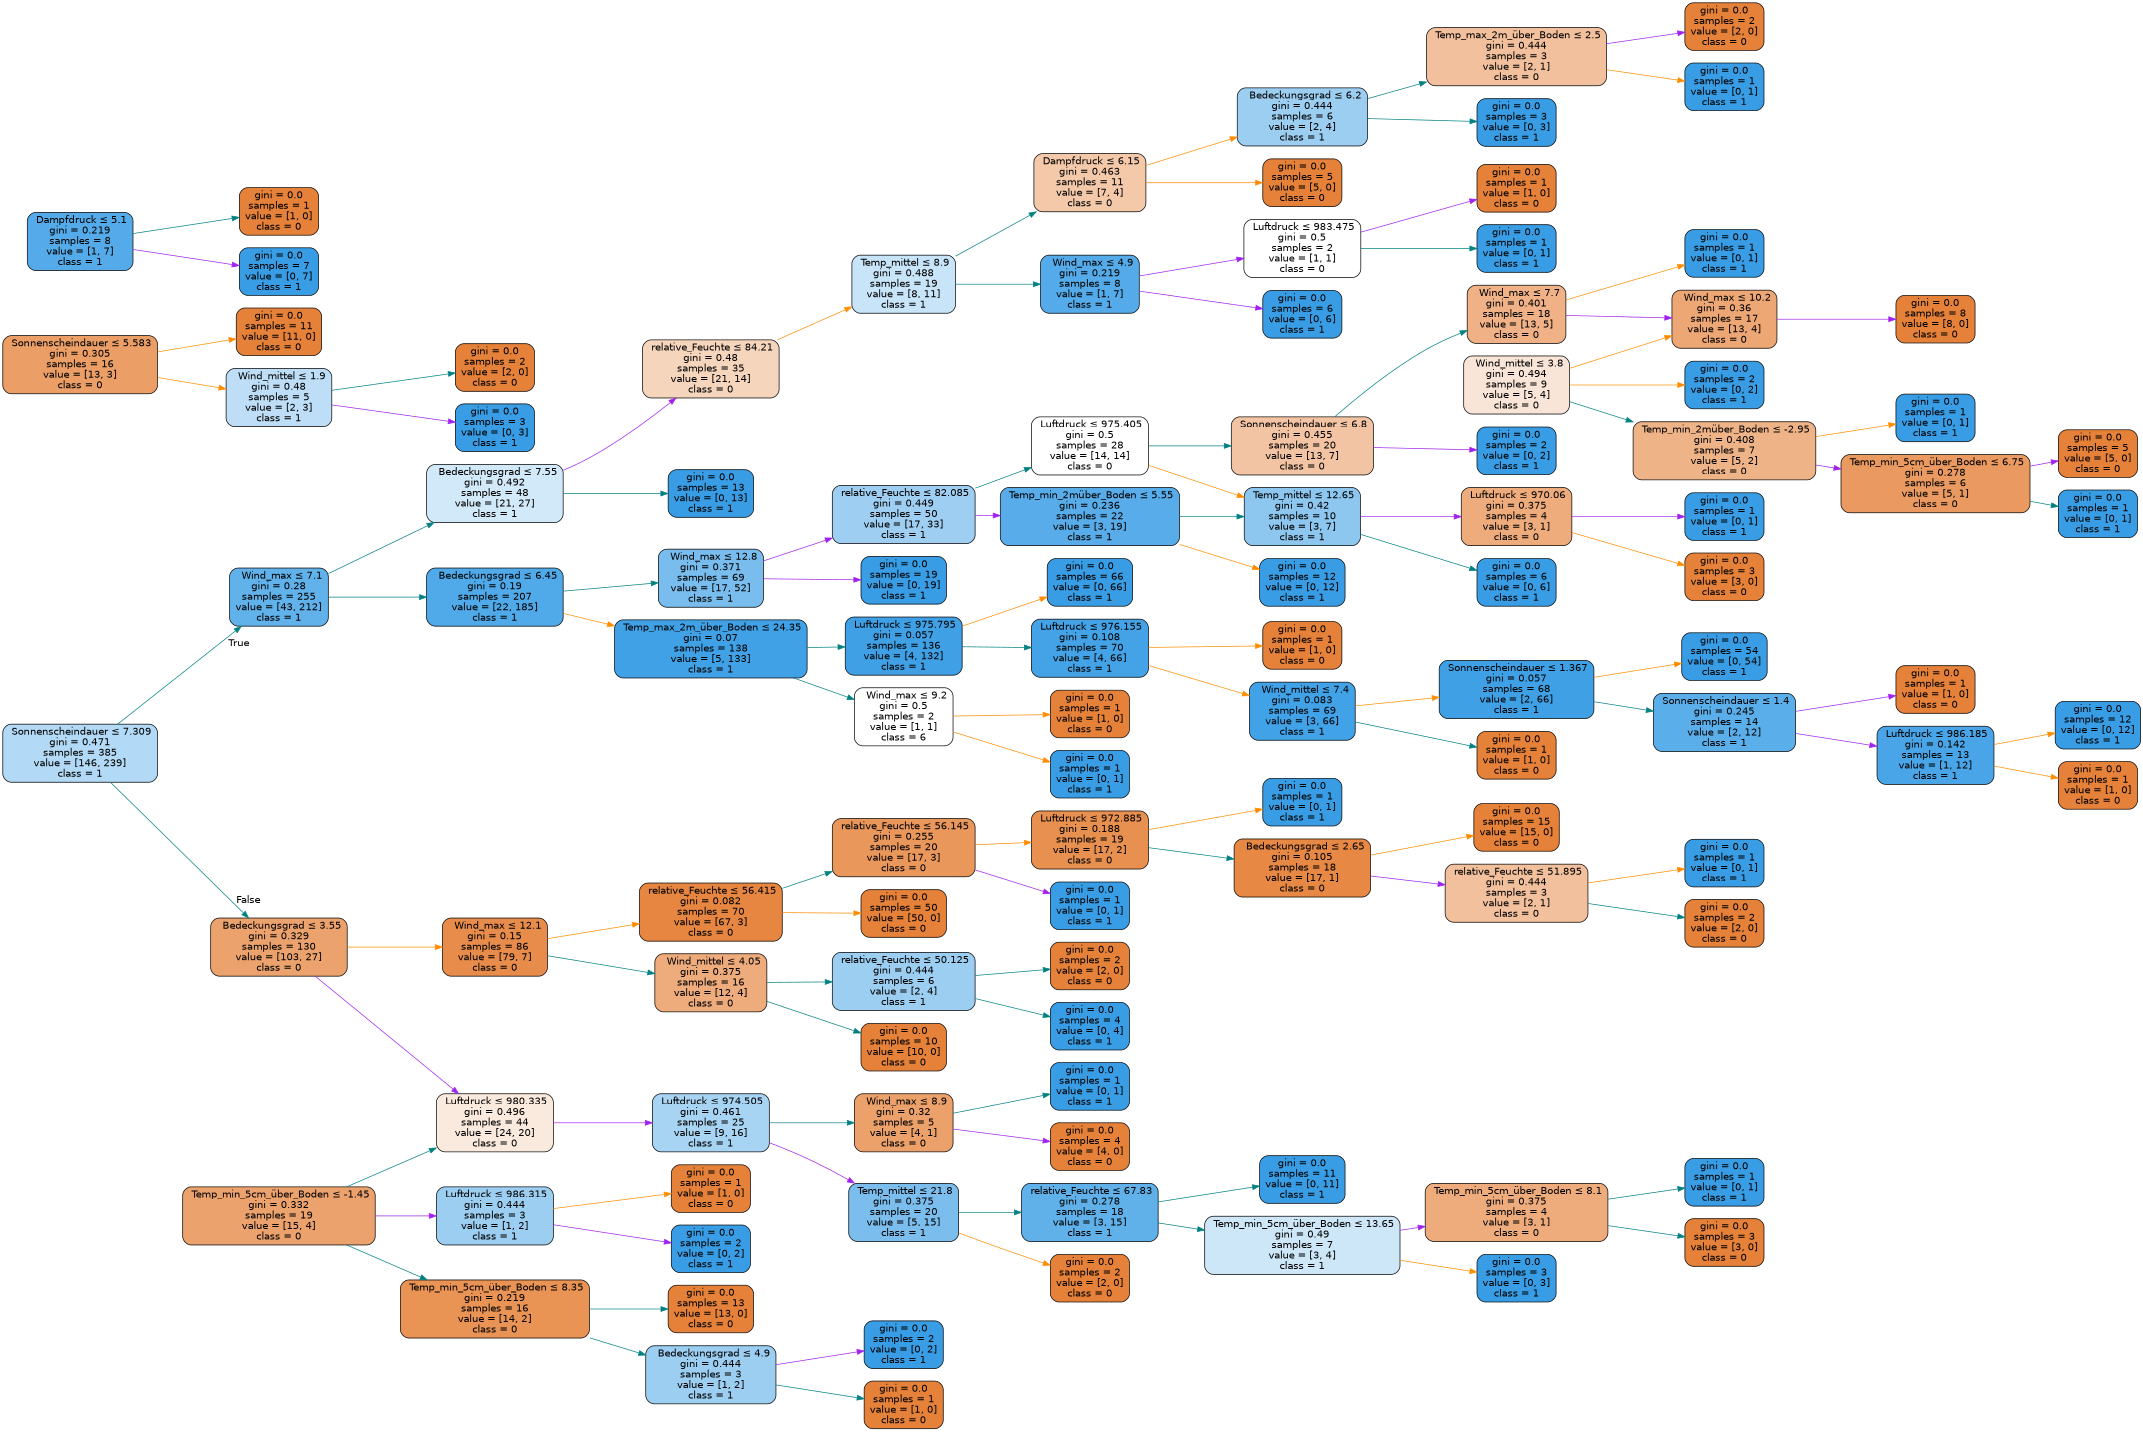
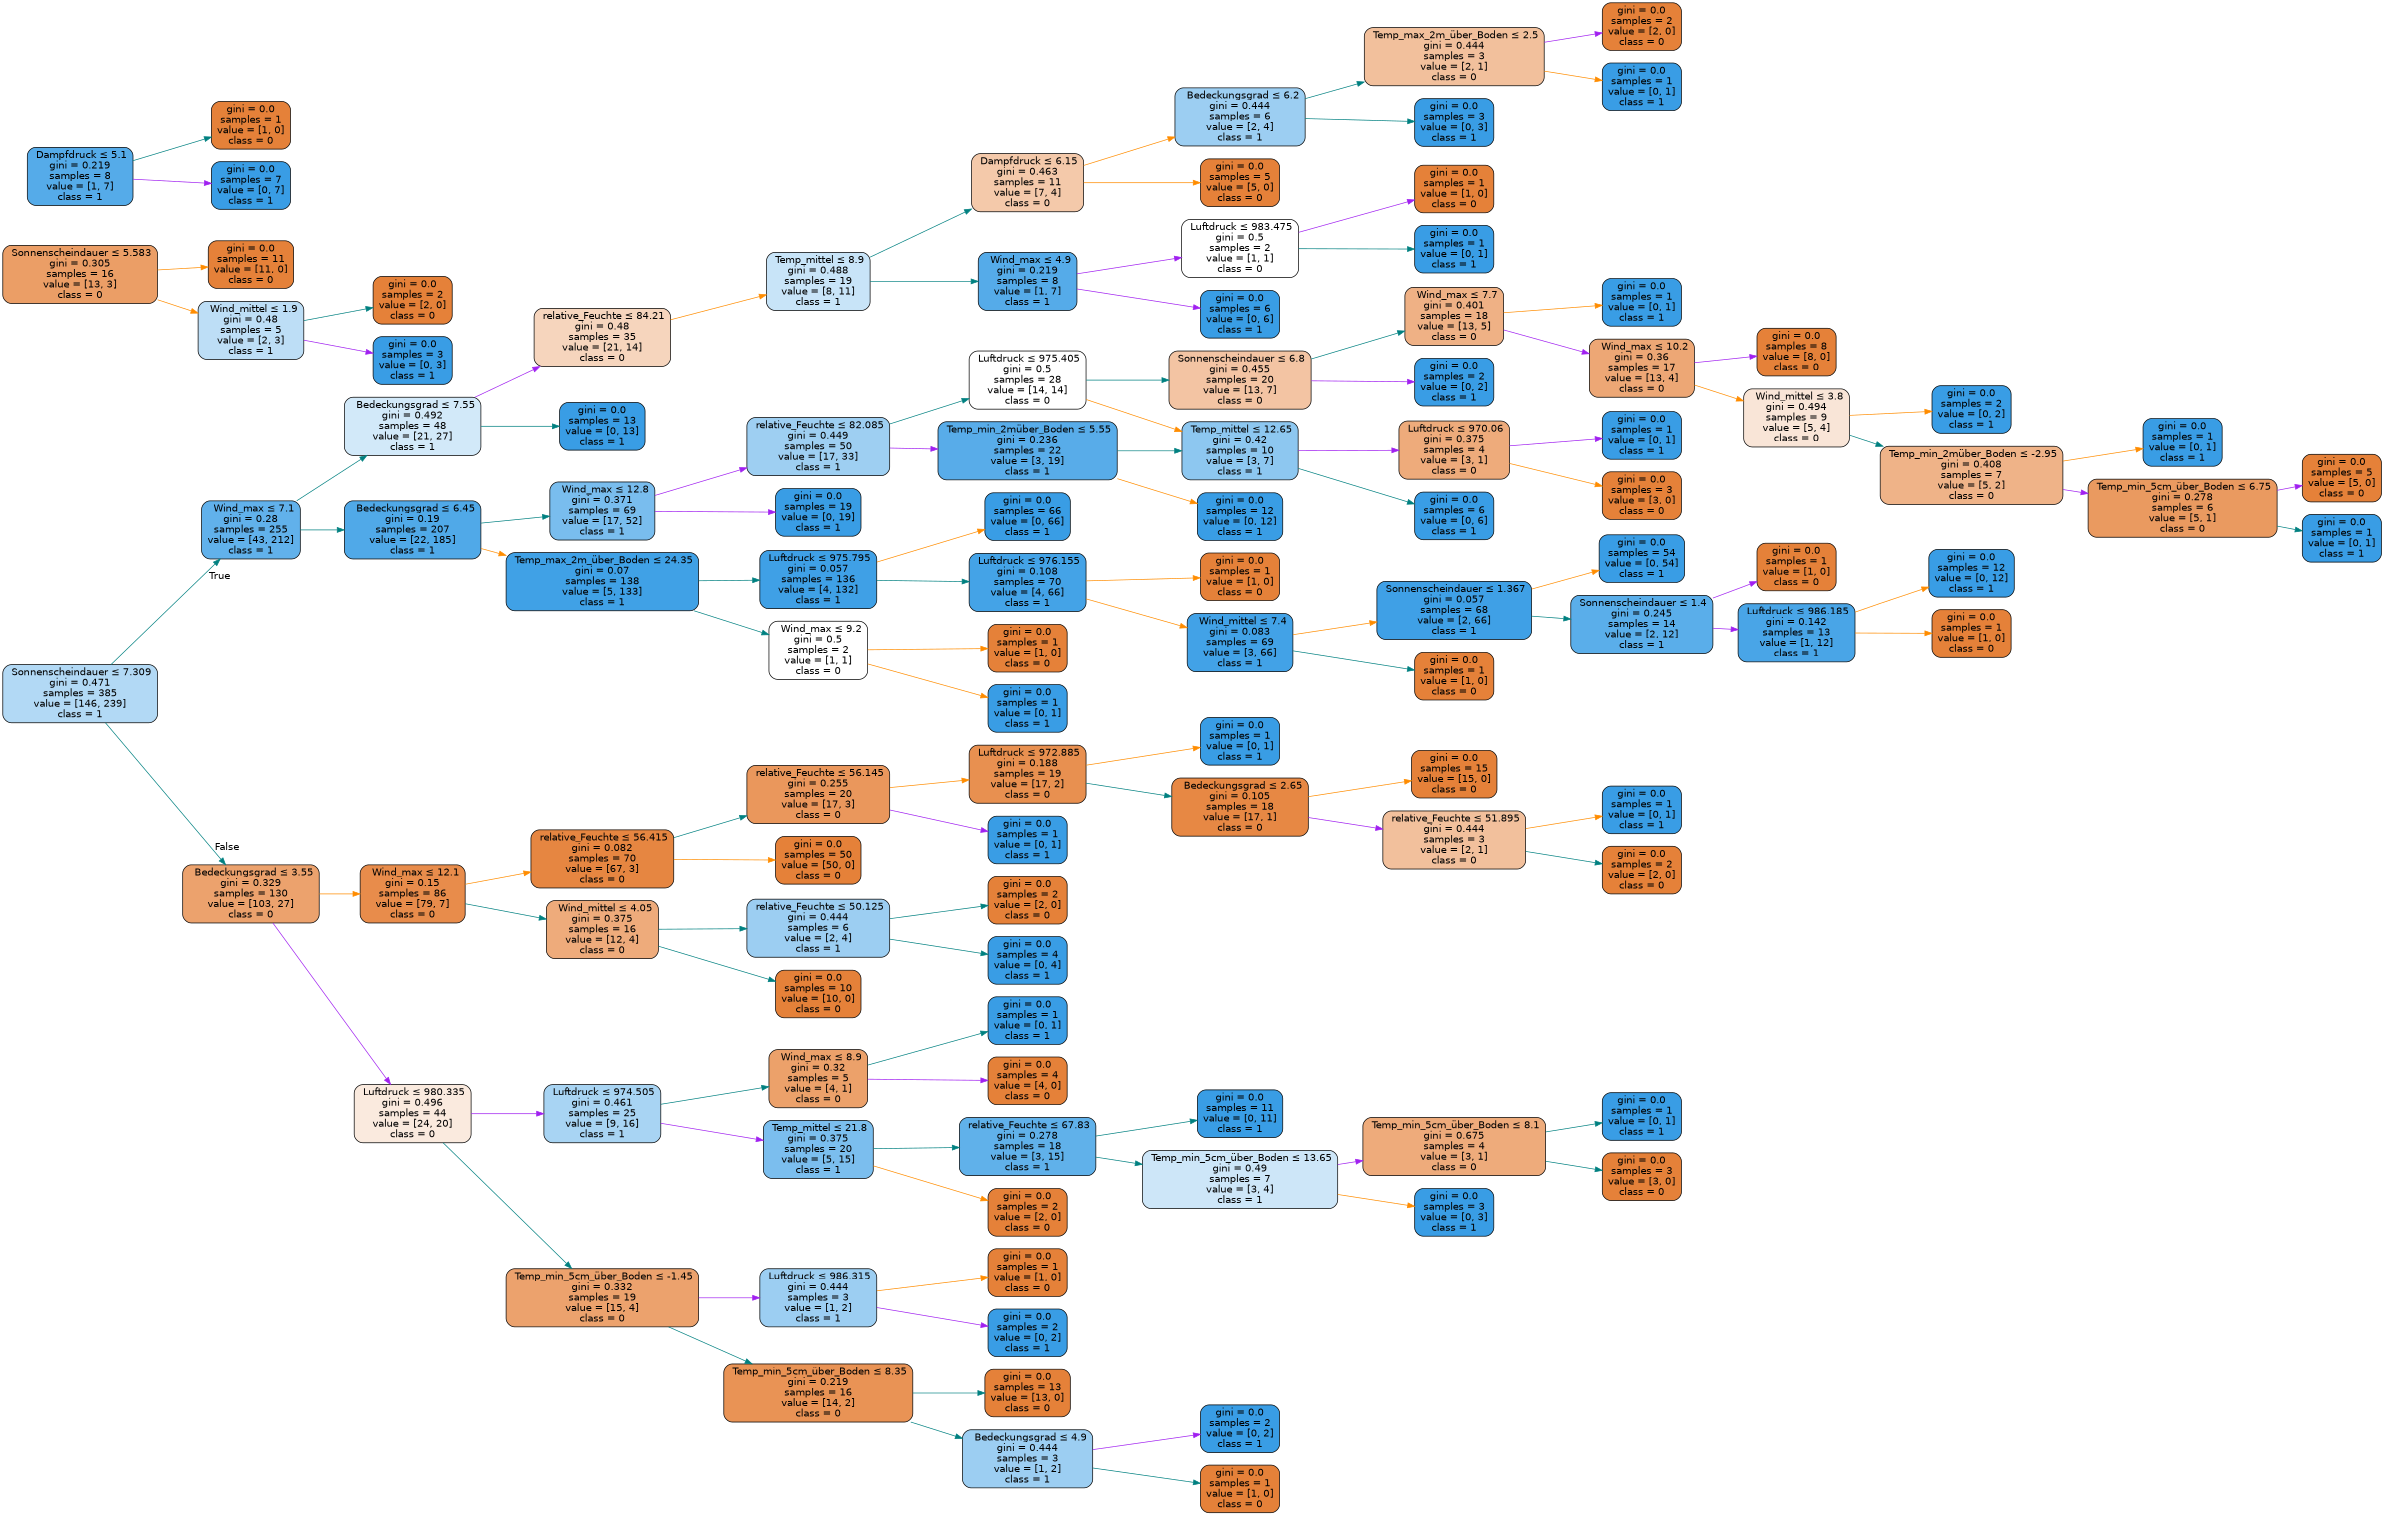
edge "Wind_mittel ≤ 3.8" -> "Wind_max ≤ 10.2": reversed
node "Wind_max ≤ 9.2": text "class = 6" -> "class = 0"
edge "Temp_min_5cm_über_Boden ≤ -1.45" -> "Luftdruck ≤ 980.335": reversed
node "Temp_min_5cm_über_Boden ≤ 8.1": text "gini = 0.375" -> "gini = 0.675"
